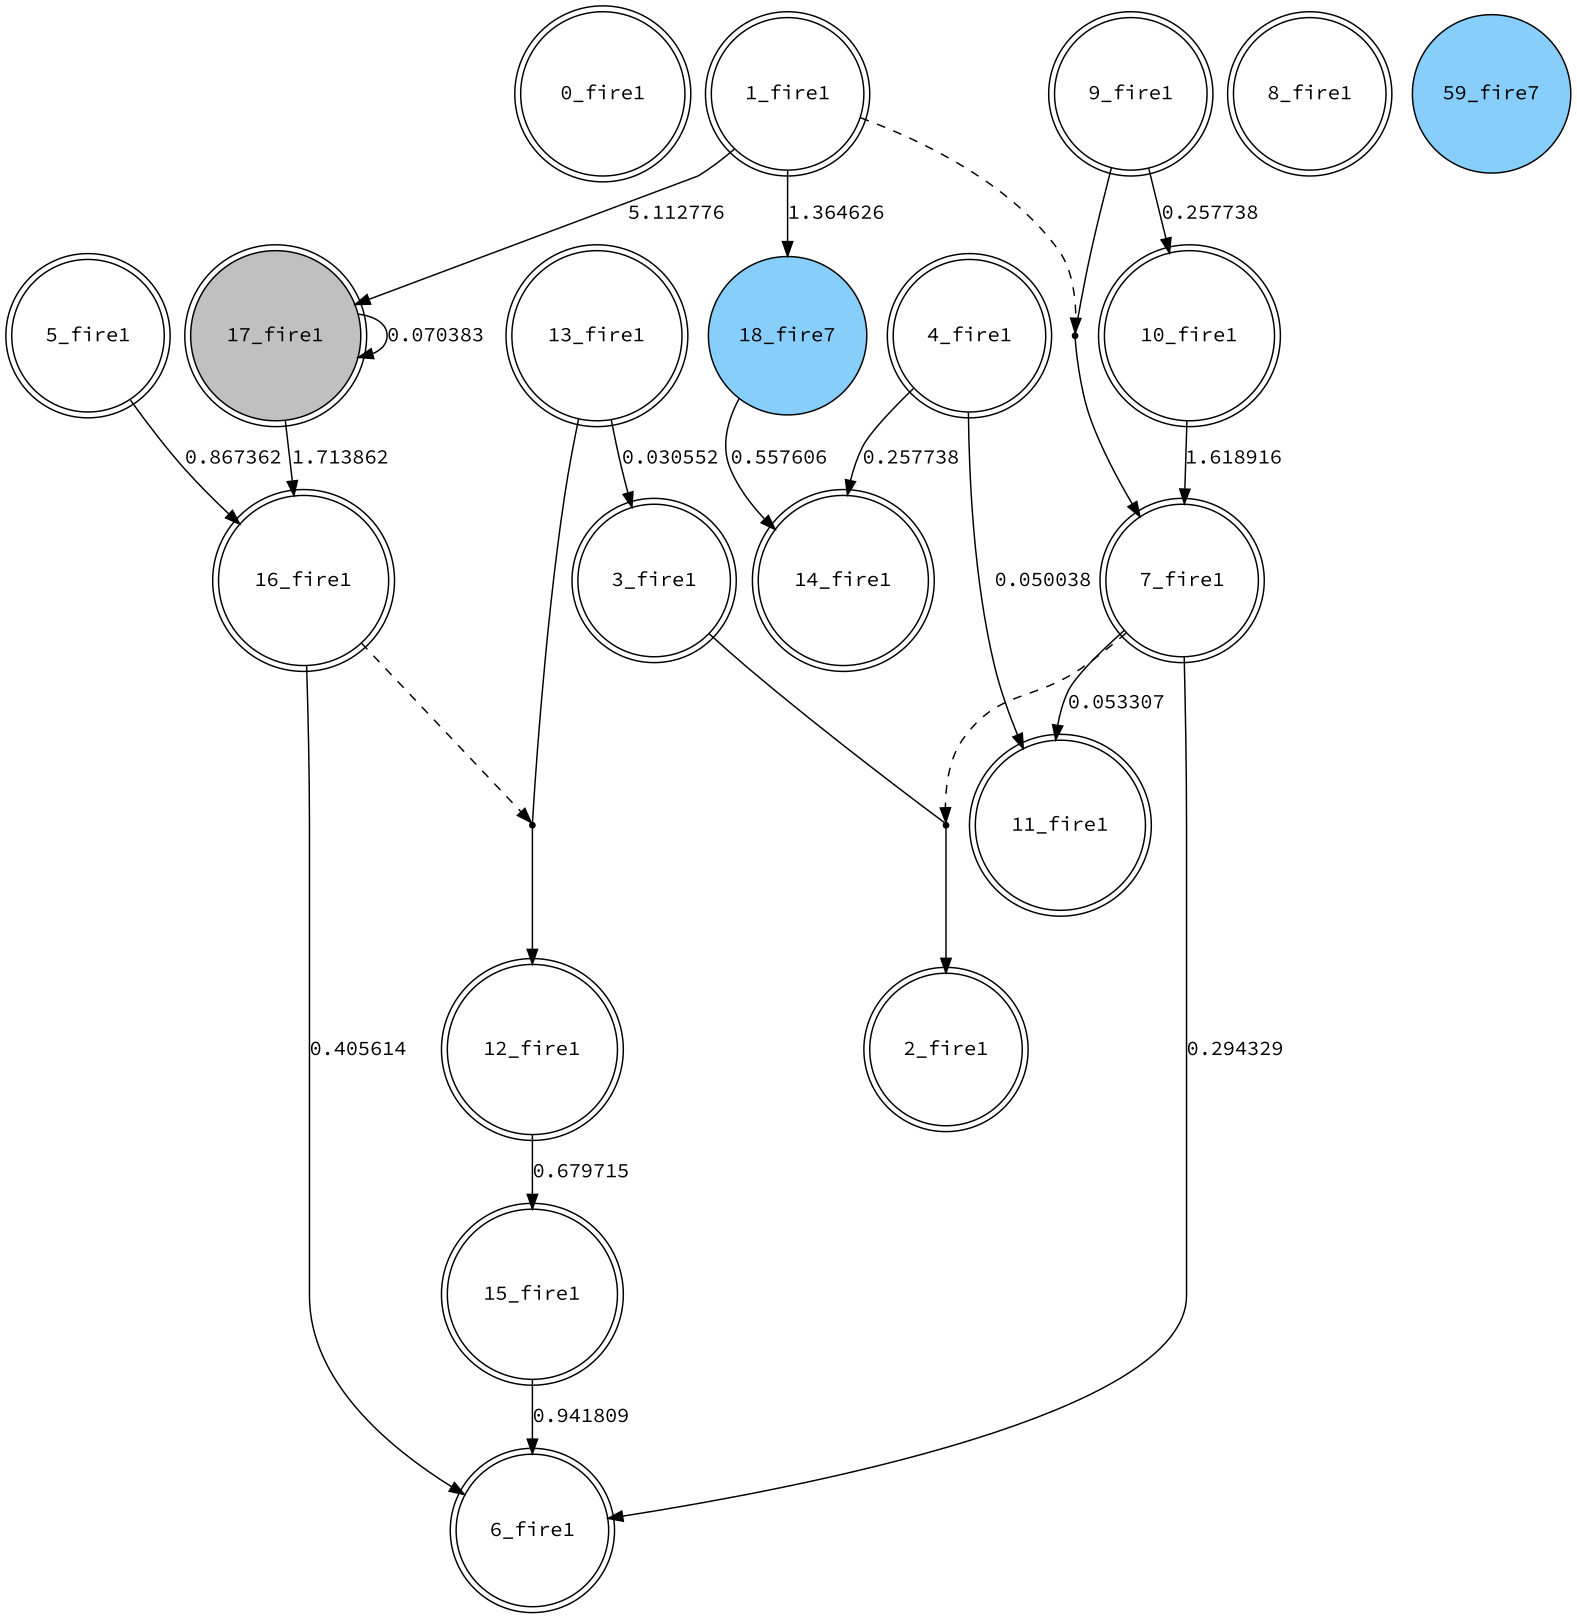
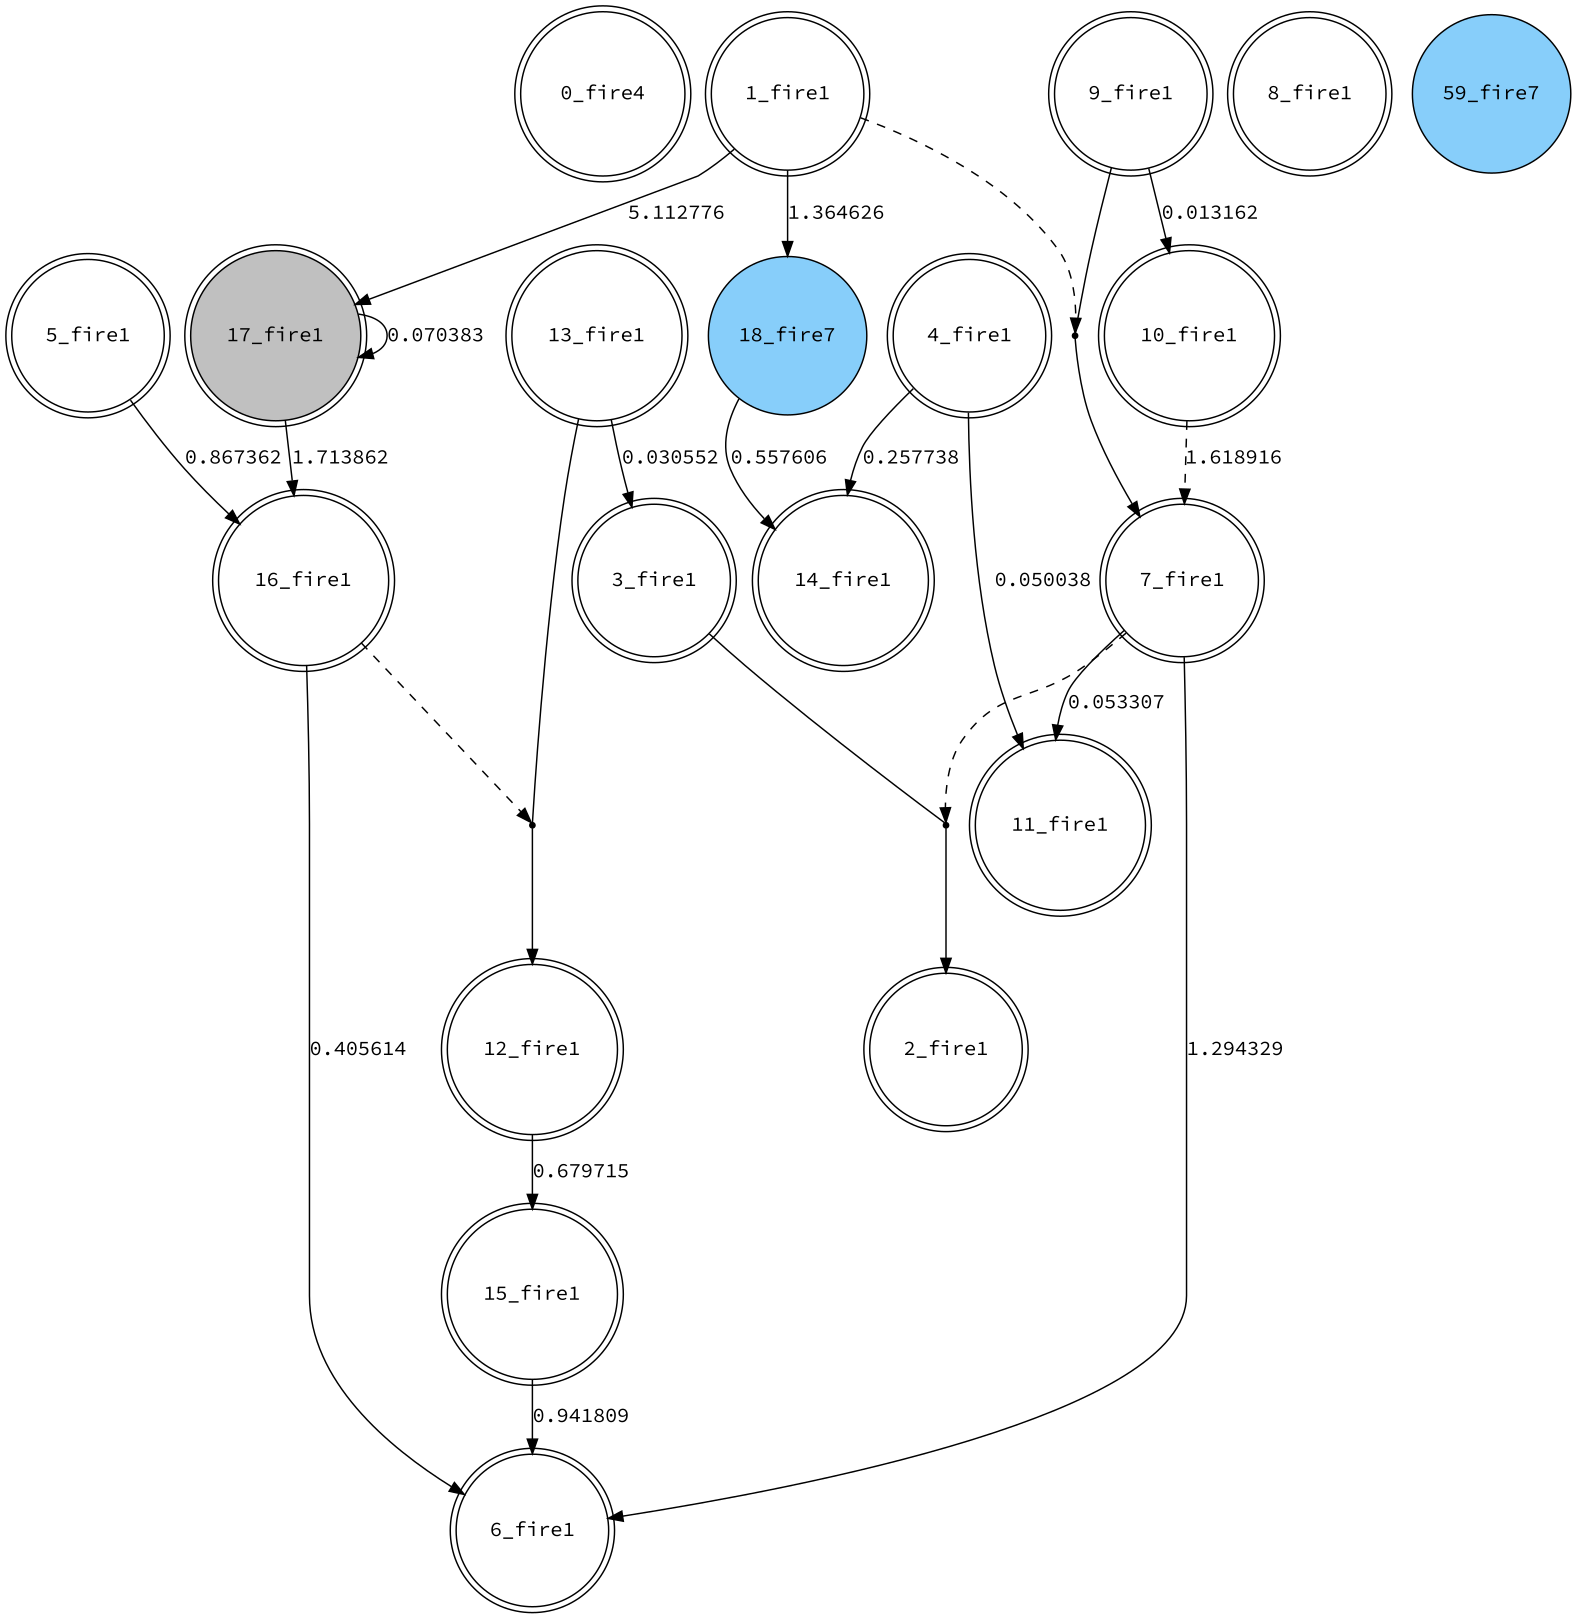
node "0_fire1": label "0_fire1" -> "0_fire4"
edge "9_fire1" -> "10_fire1": label "0.257738" -> "0.013162"
edge "10_fire1" -> "7_fire1": style solid -> dashed
edge "7_fire1" -> "6_fire1": label "0.294329" -> "1.294329"
